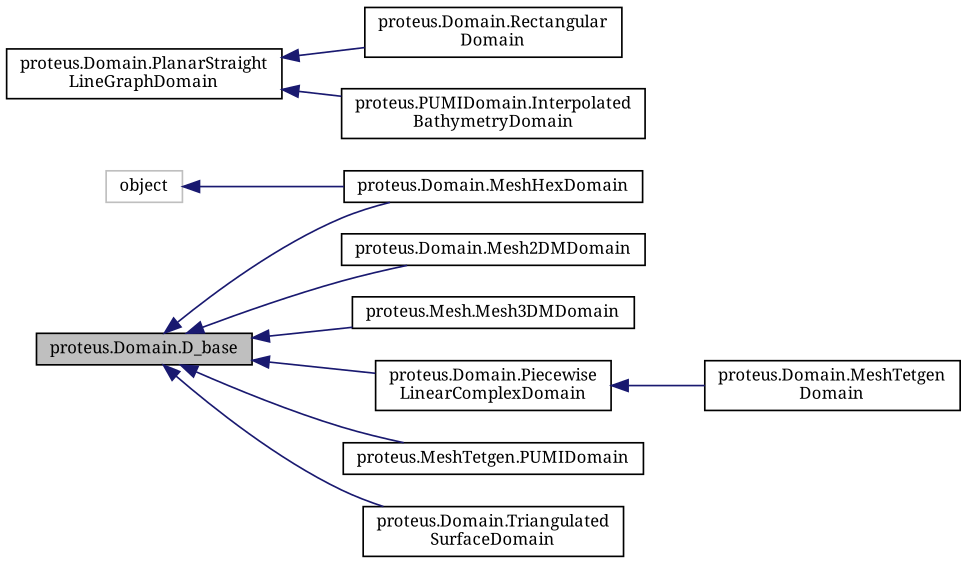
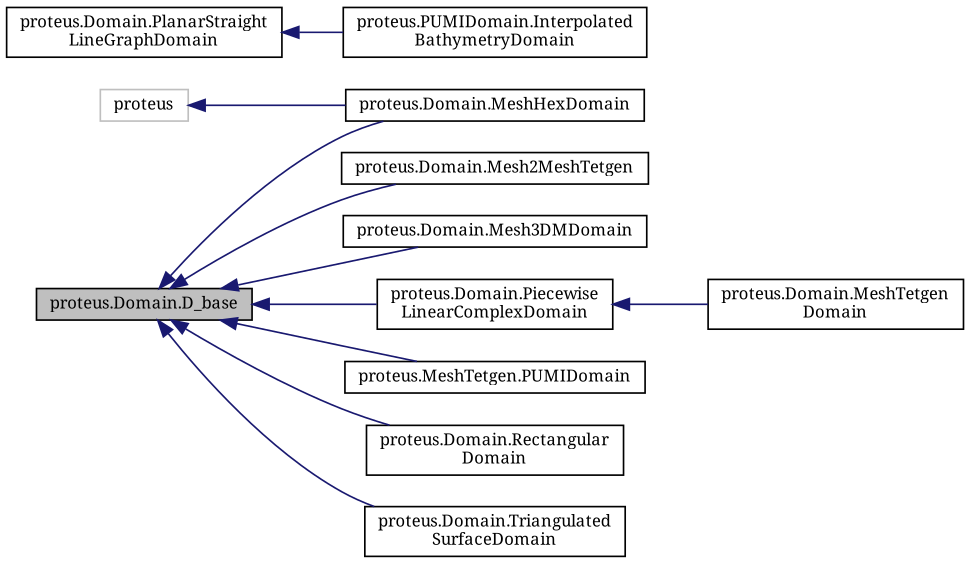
edge "proteus.Domain.Rectangular Domain" -> "proteus.Domain.PlanarStraight LineGraphDomain": now "proteus.Domain.Rectangular Domain" -> "proteus.Domain.D_base"
node "object": label "object" -> "proteus"
node "proteus.Domain.Mesh2DMDomain": label "proteus.Domain.Mesh2DMDomain" -> "proteus.Domain.Mesh2MeshTetgen"
node "proteus.Mesh.Mesh3DMDomain": label "proteus.Mesh.Mesh3DMDomain" -> "proteus.Domain.Mesh3DMDomain"
